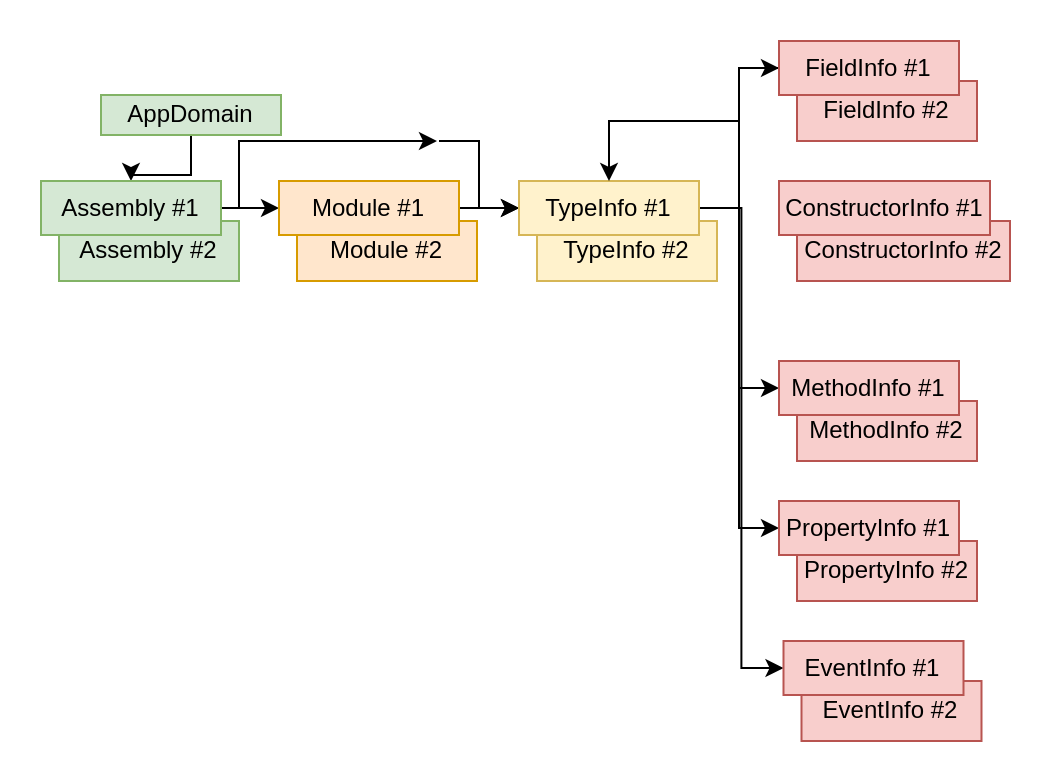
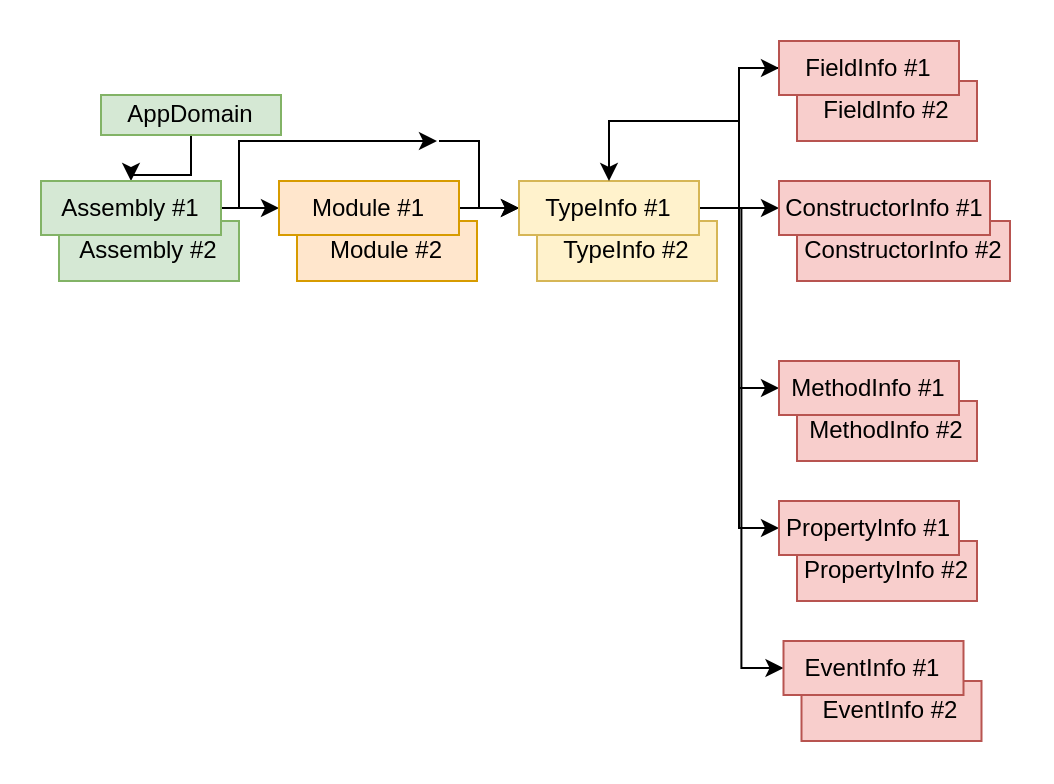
edge "TypeInfo #1" -> "ConstructorInfo #1": added
